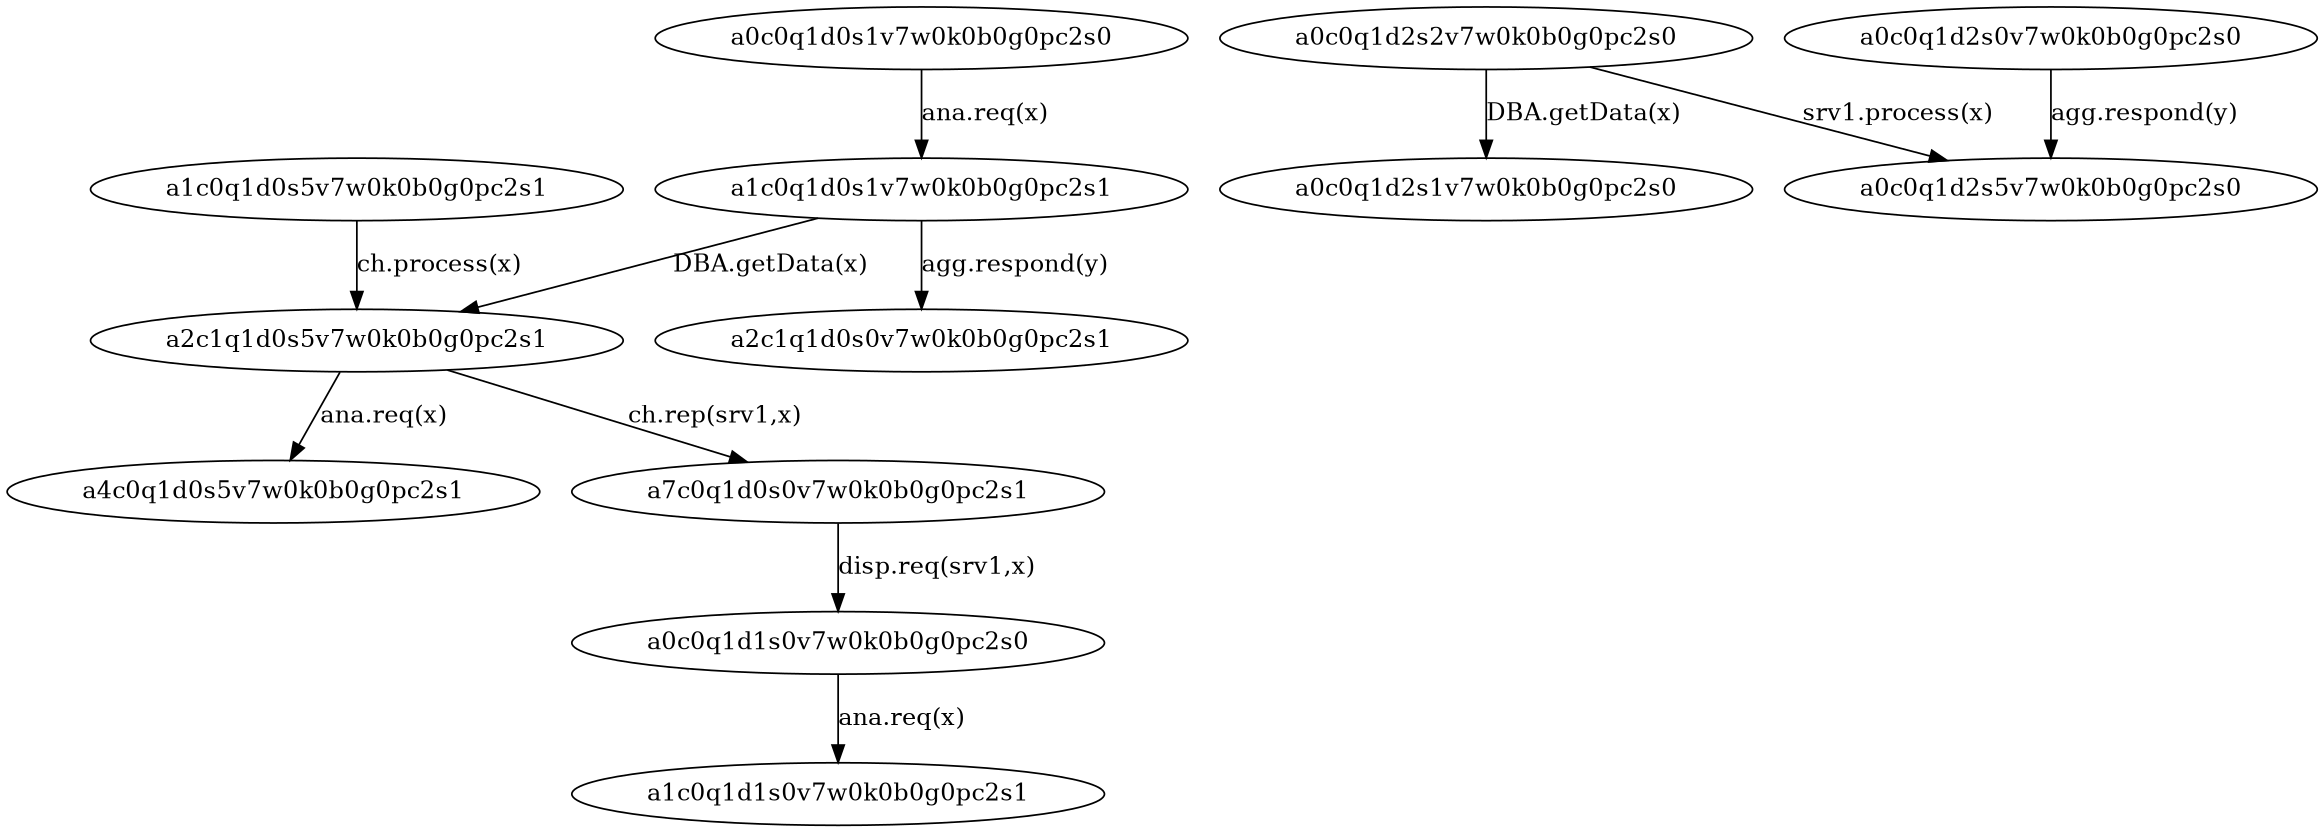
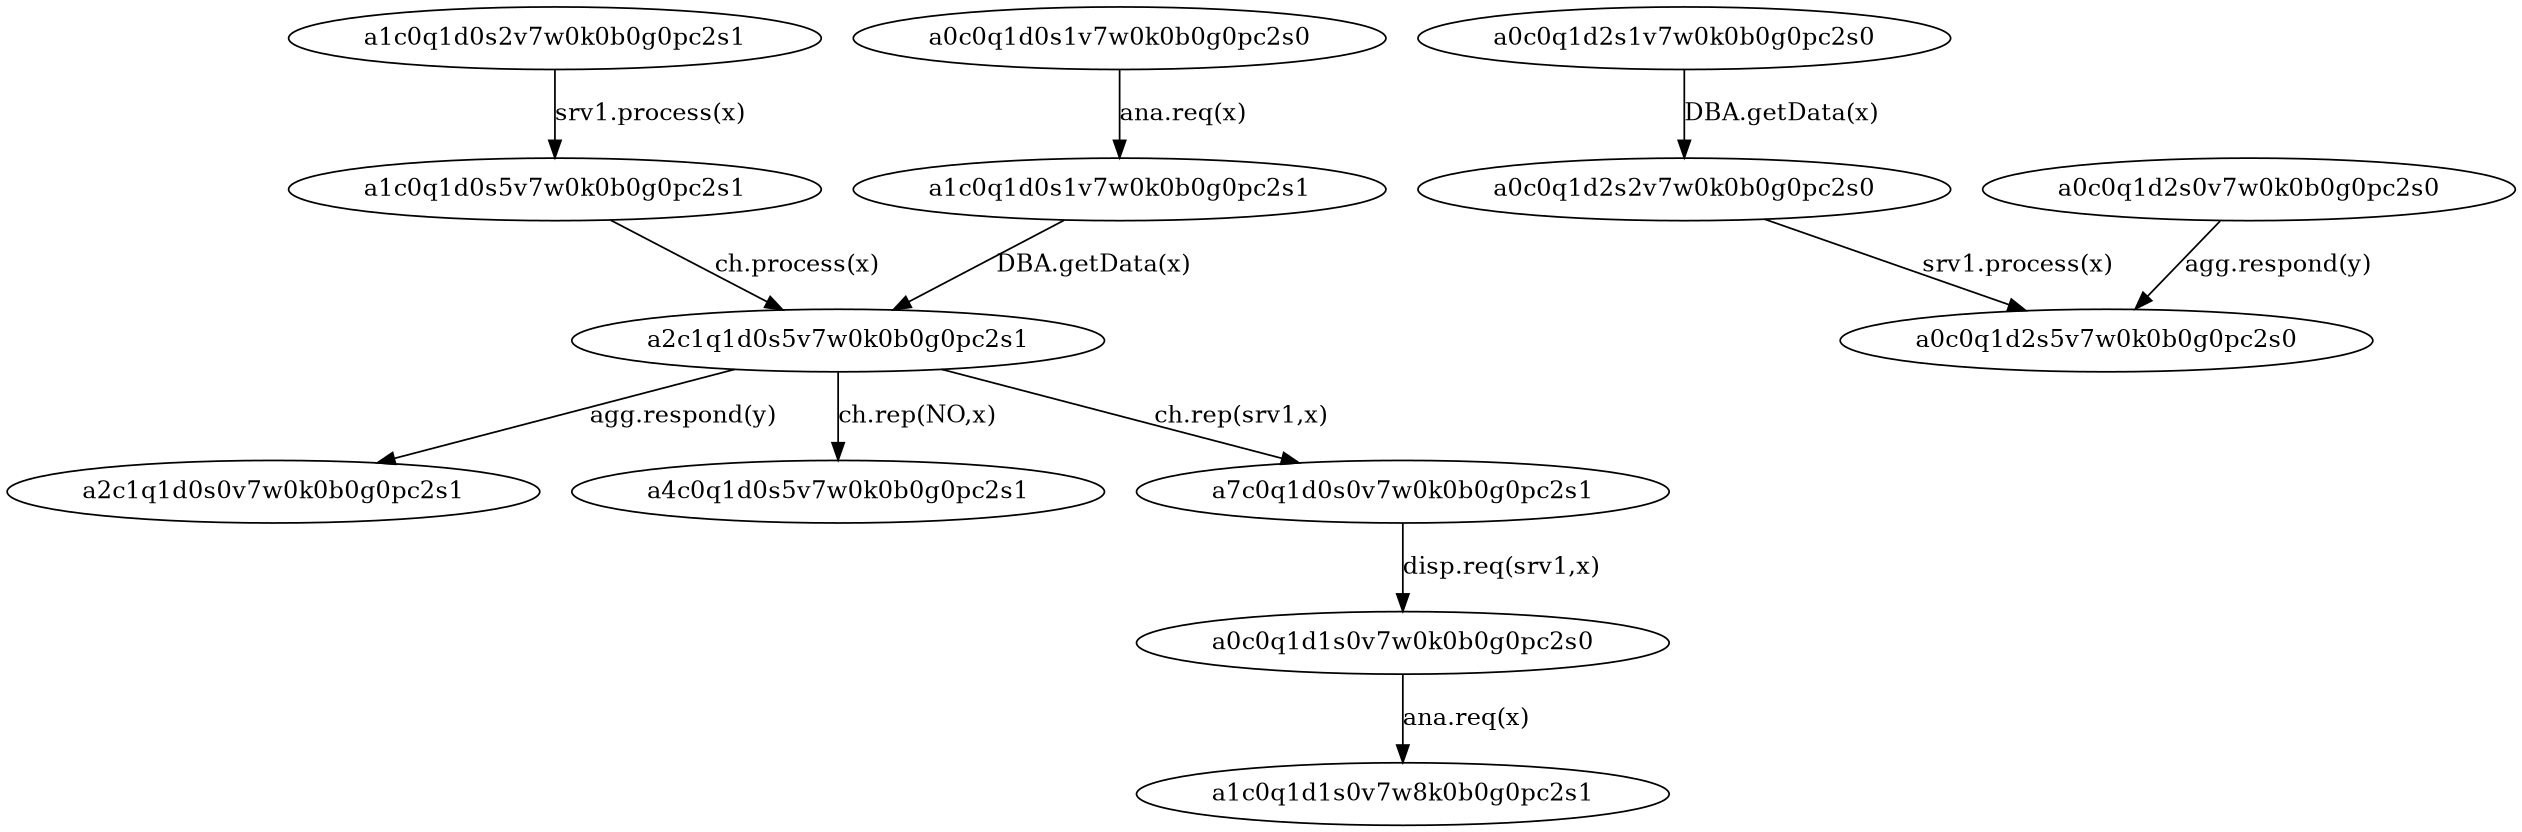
node "a1c0q1d0s2v7w0k0b0g0pc2s1": added
edge "a0c0q1d2s2v7w0k0b0g0pc2s0" -> "a0c0q1d2s1v7w0k0b0g0pc2s0": reversed
edge "a1c0q1d0s1v7w0k0b0g0pc2s1" -> "a2c1q1d0s0v7w0k0b0g0pc2s1": now "a2c1q1d0s5v7w0k0b0g0pc2s1" -> "a2c1q1d0s0v7w0k0b0g0pc2s1"
edge "a2c1q1d0s5v7w0k0b0g0pc2s1" -> "a4c0q1d0s5v7w0k0b0g0pc2s1": label "ana.req(x)" -> "ch.rep(NO,x)"
node "a1c0q1d1s0v7w0k0b0g0pc2s1": label "a1c0q1d1s0v7w0k0b0g0pc2s1" -> "a1c0q1d1s0v7w8k0b0g0pc2s1"
